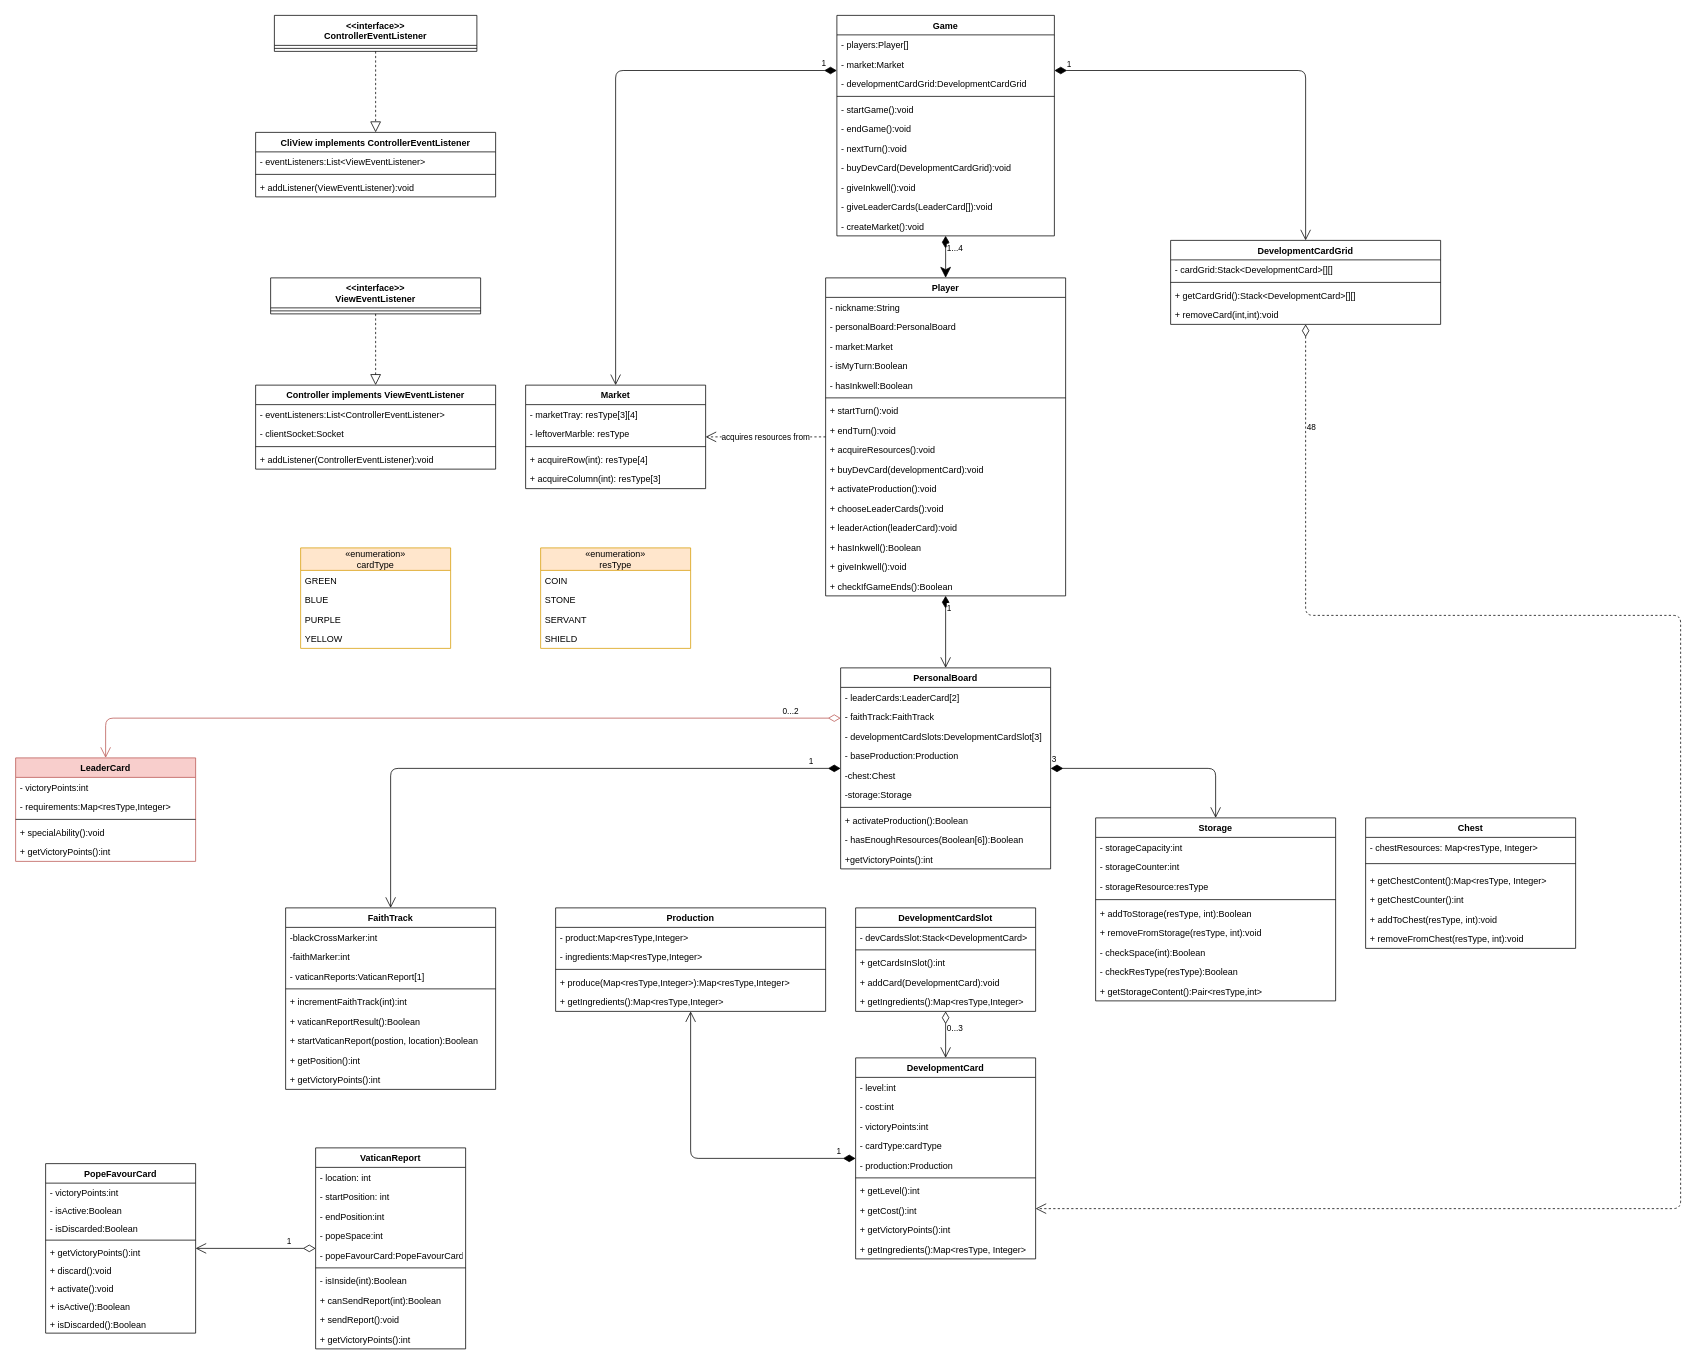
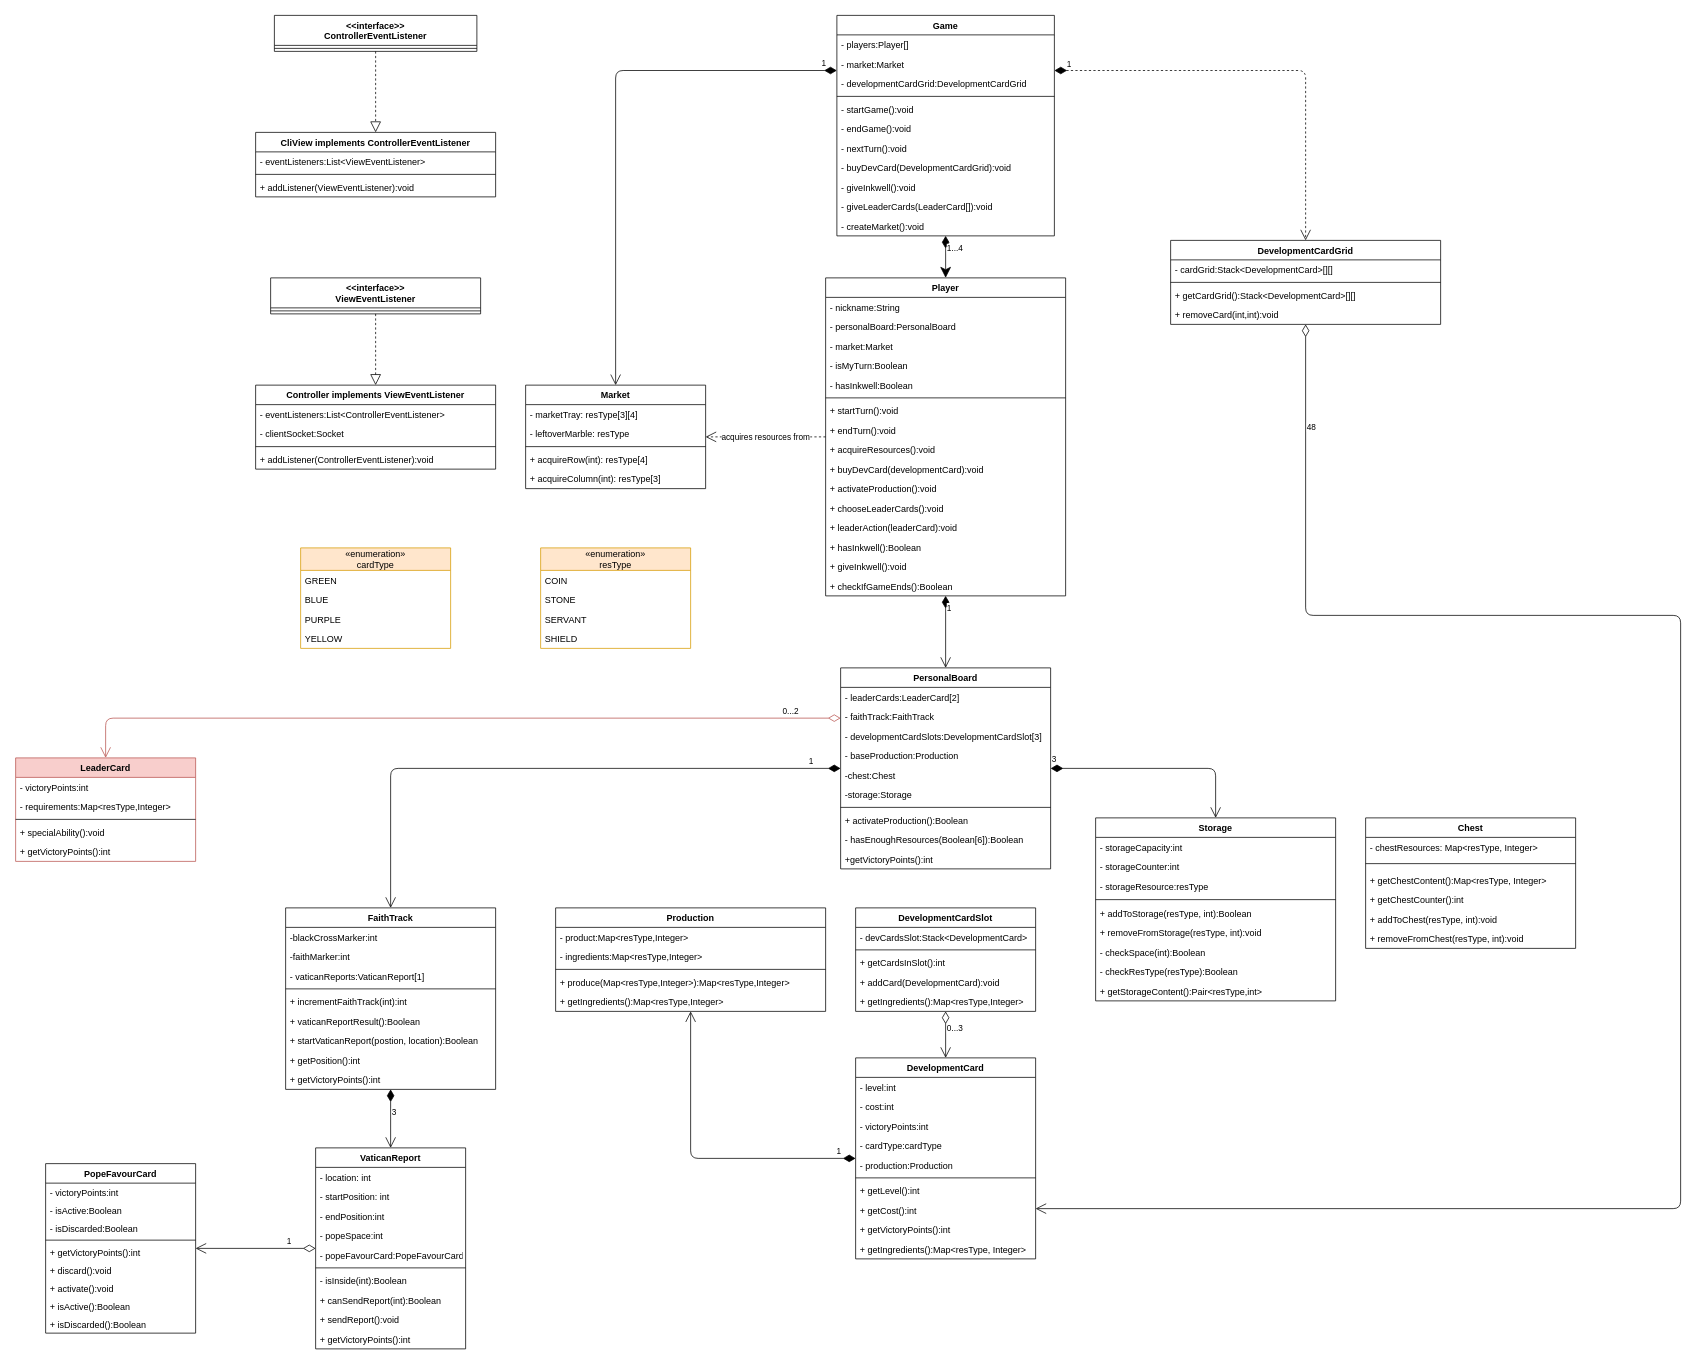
edge "Game" -- "DevelopmentCardGrid": style solid -> dashed
edge "DevelopmentCardGrid" -- "DevelopmentCard": style dashed -> solid
edge "FaithTrack" -- "VaticanReport": added, label "3"
